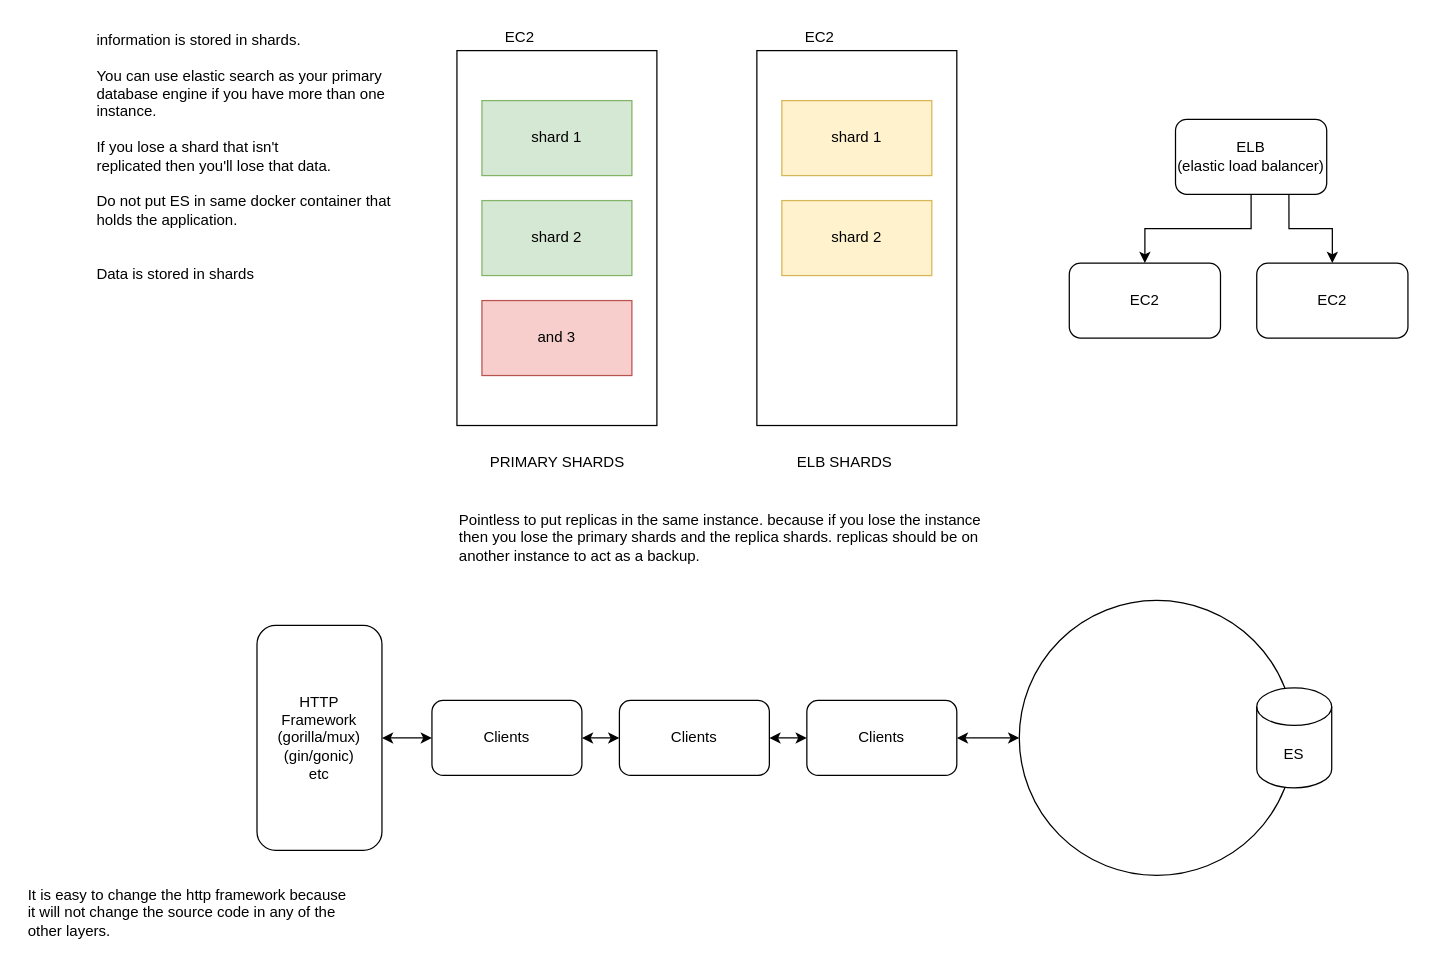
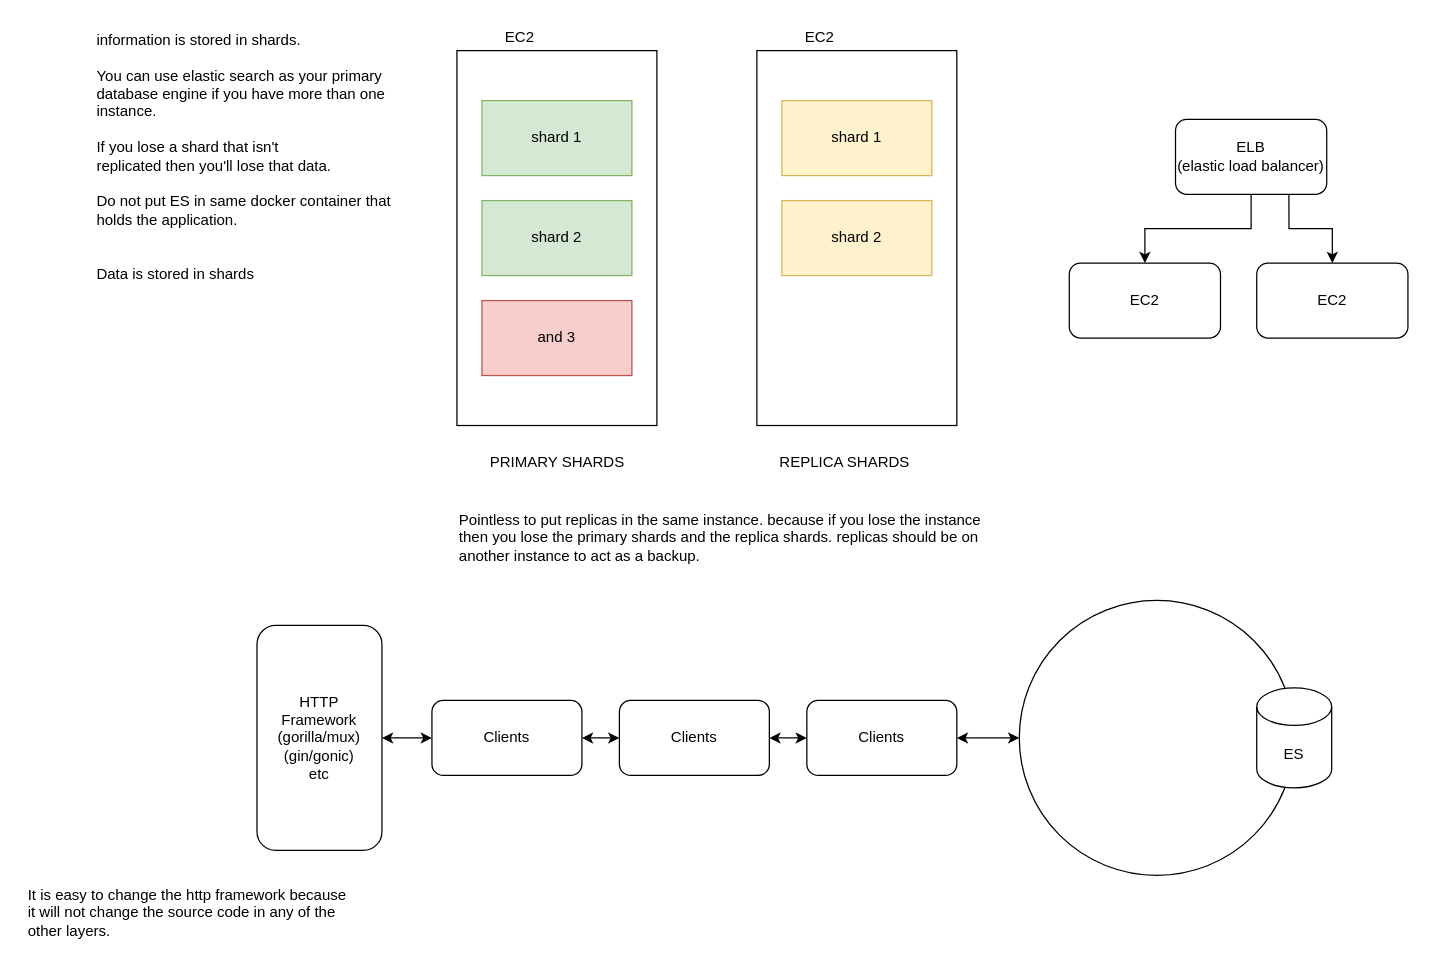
node "ELB SHARDS": label "ELB SHARDS" -> "REPLICA SHARDS"
